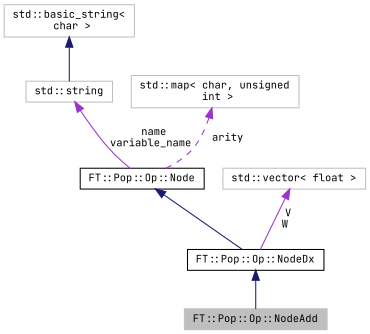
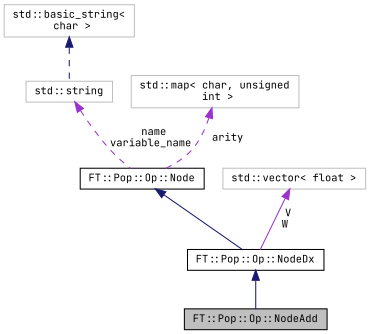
edge "std::string" -> "std::basic_string< char >": style solid -> dashed
edge "FT::Pop::Op::Node" -> "std::string": style solid -> dashed
node "FT::Pop::Op::NodeAdd": color grey75 -> black
